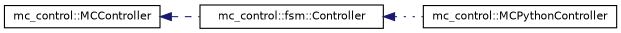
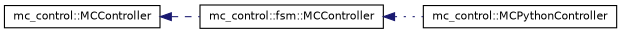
node "mc_control::fsm::Controller": label "mc_control::fsm::Controller" -> "mc_control::fsm::MCController"
